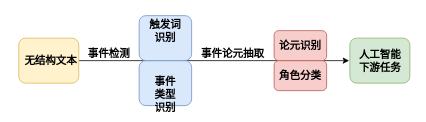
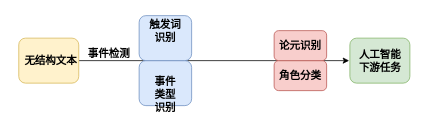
node "事件论元抽取": removed
